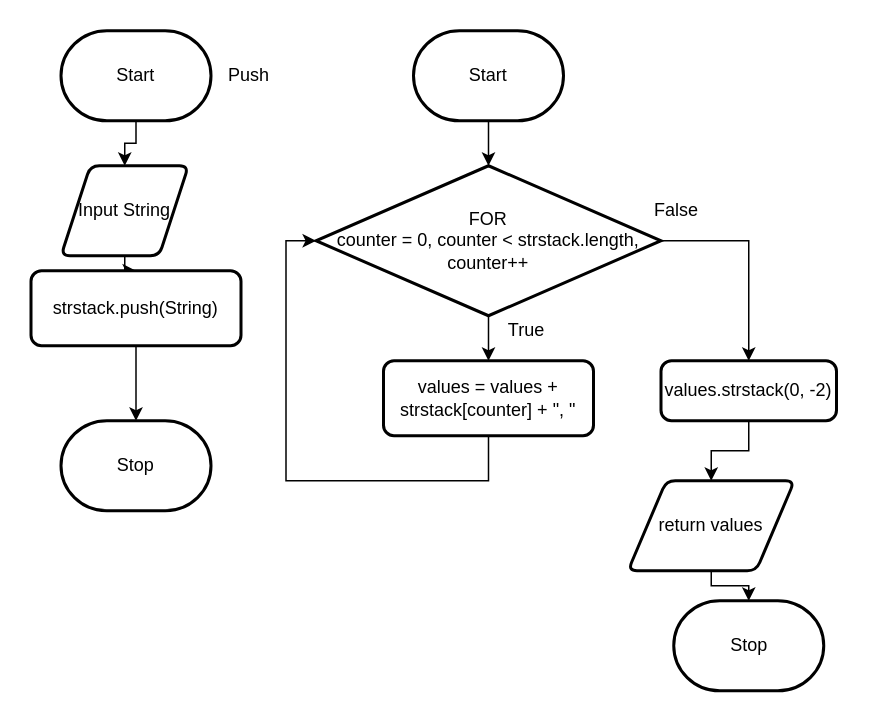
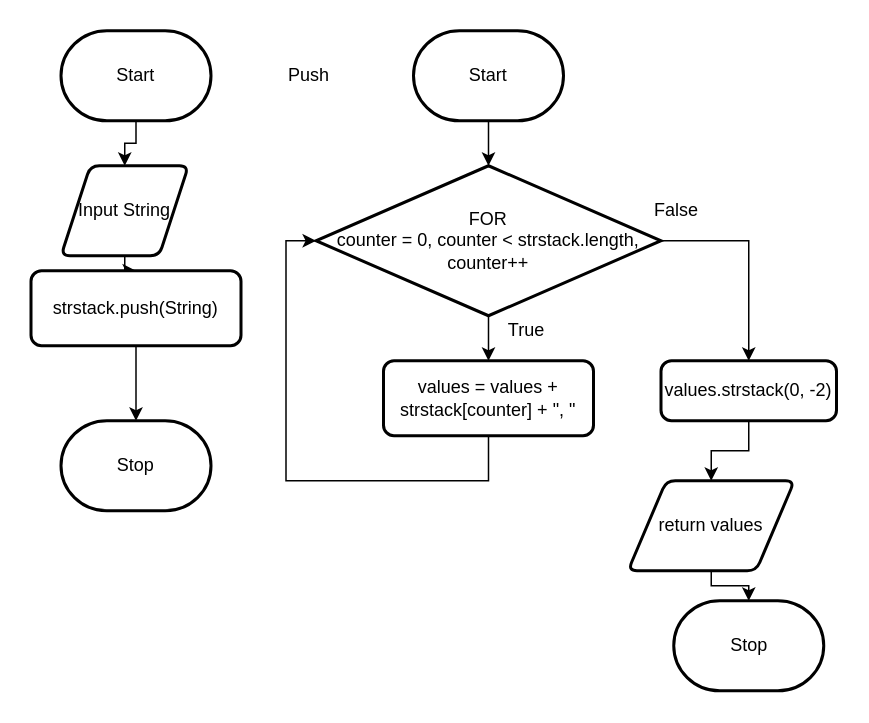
node "Push": moved (248, 76) -> (308, 76)
